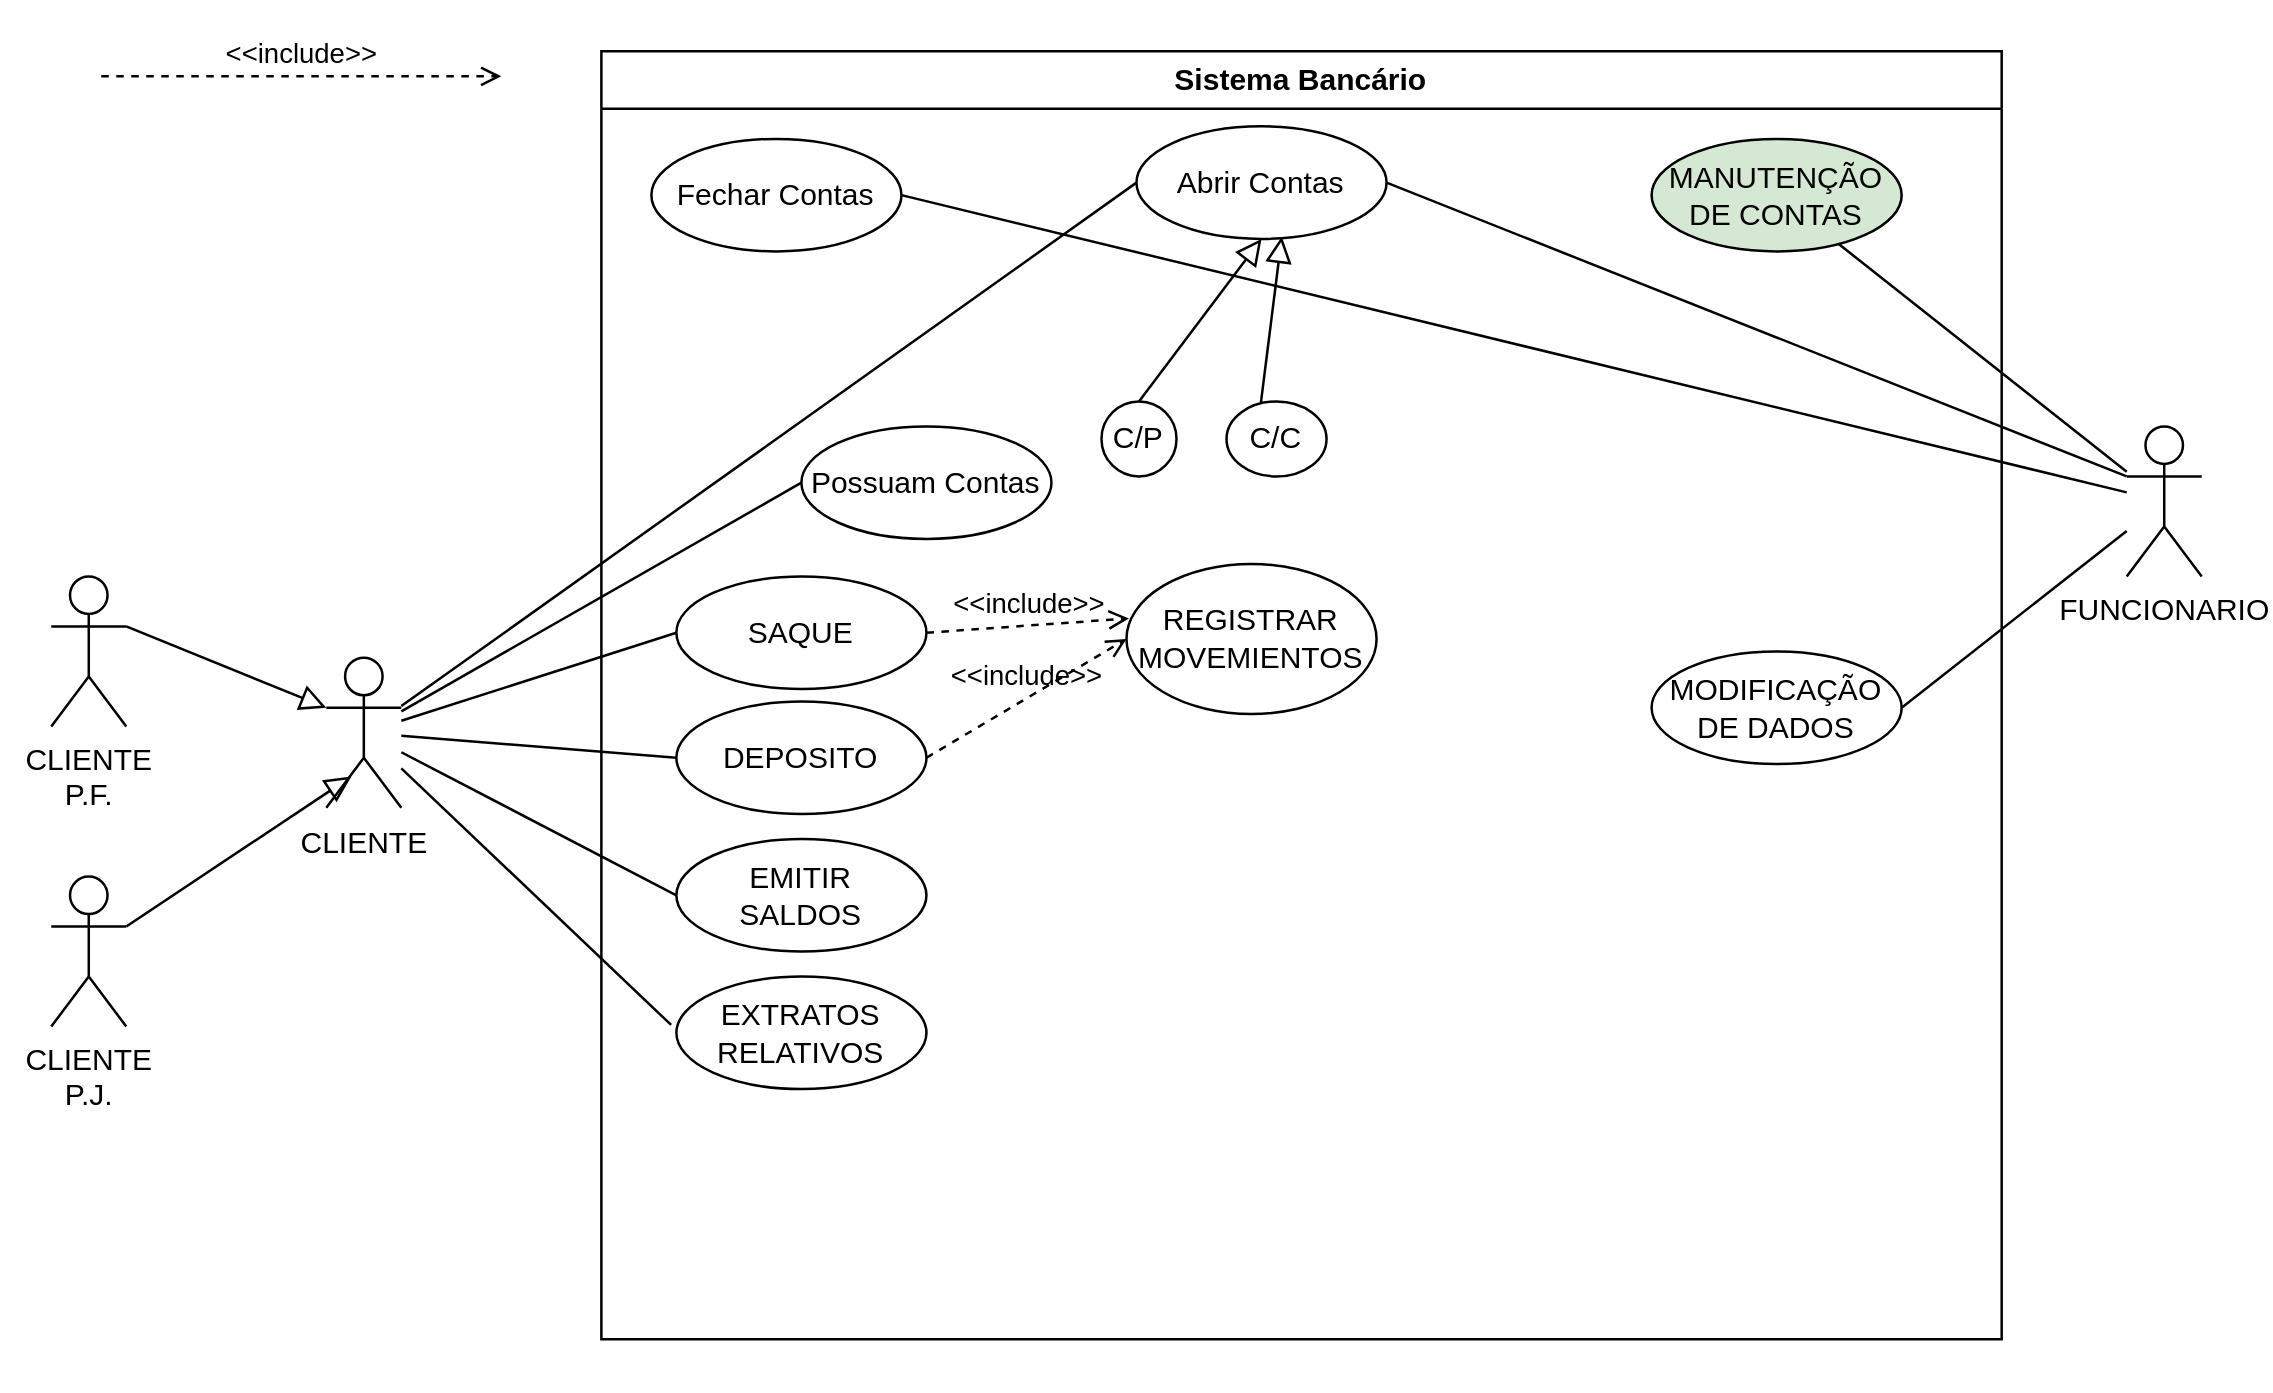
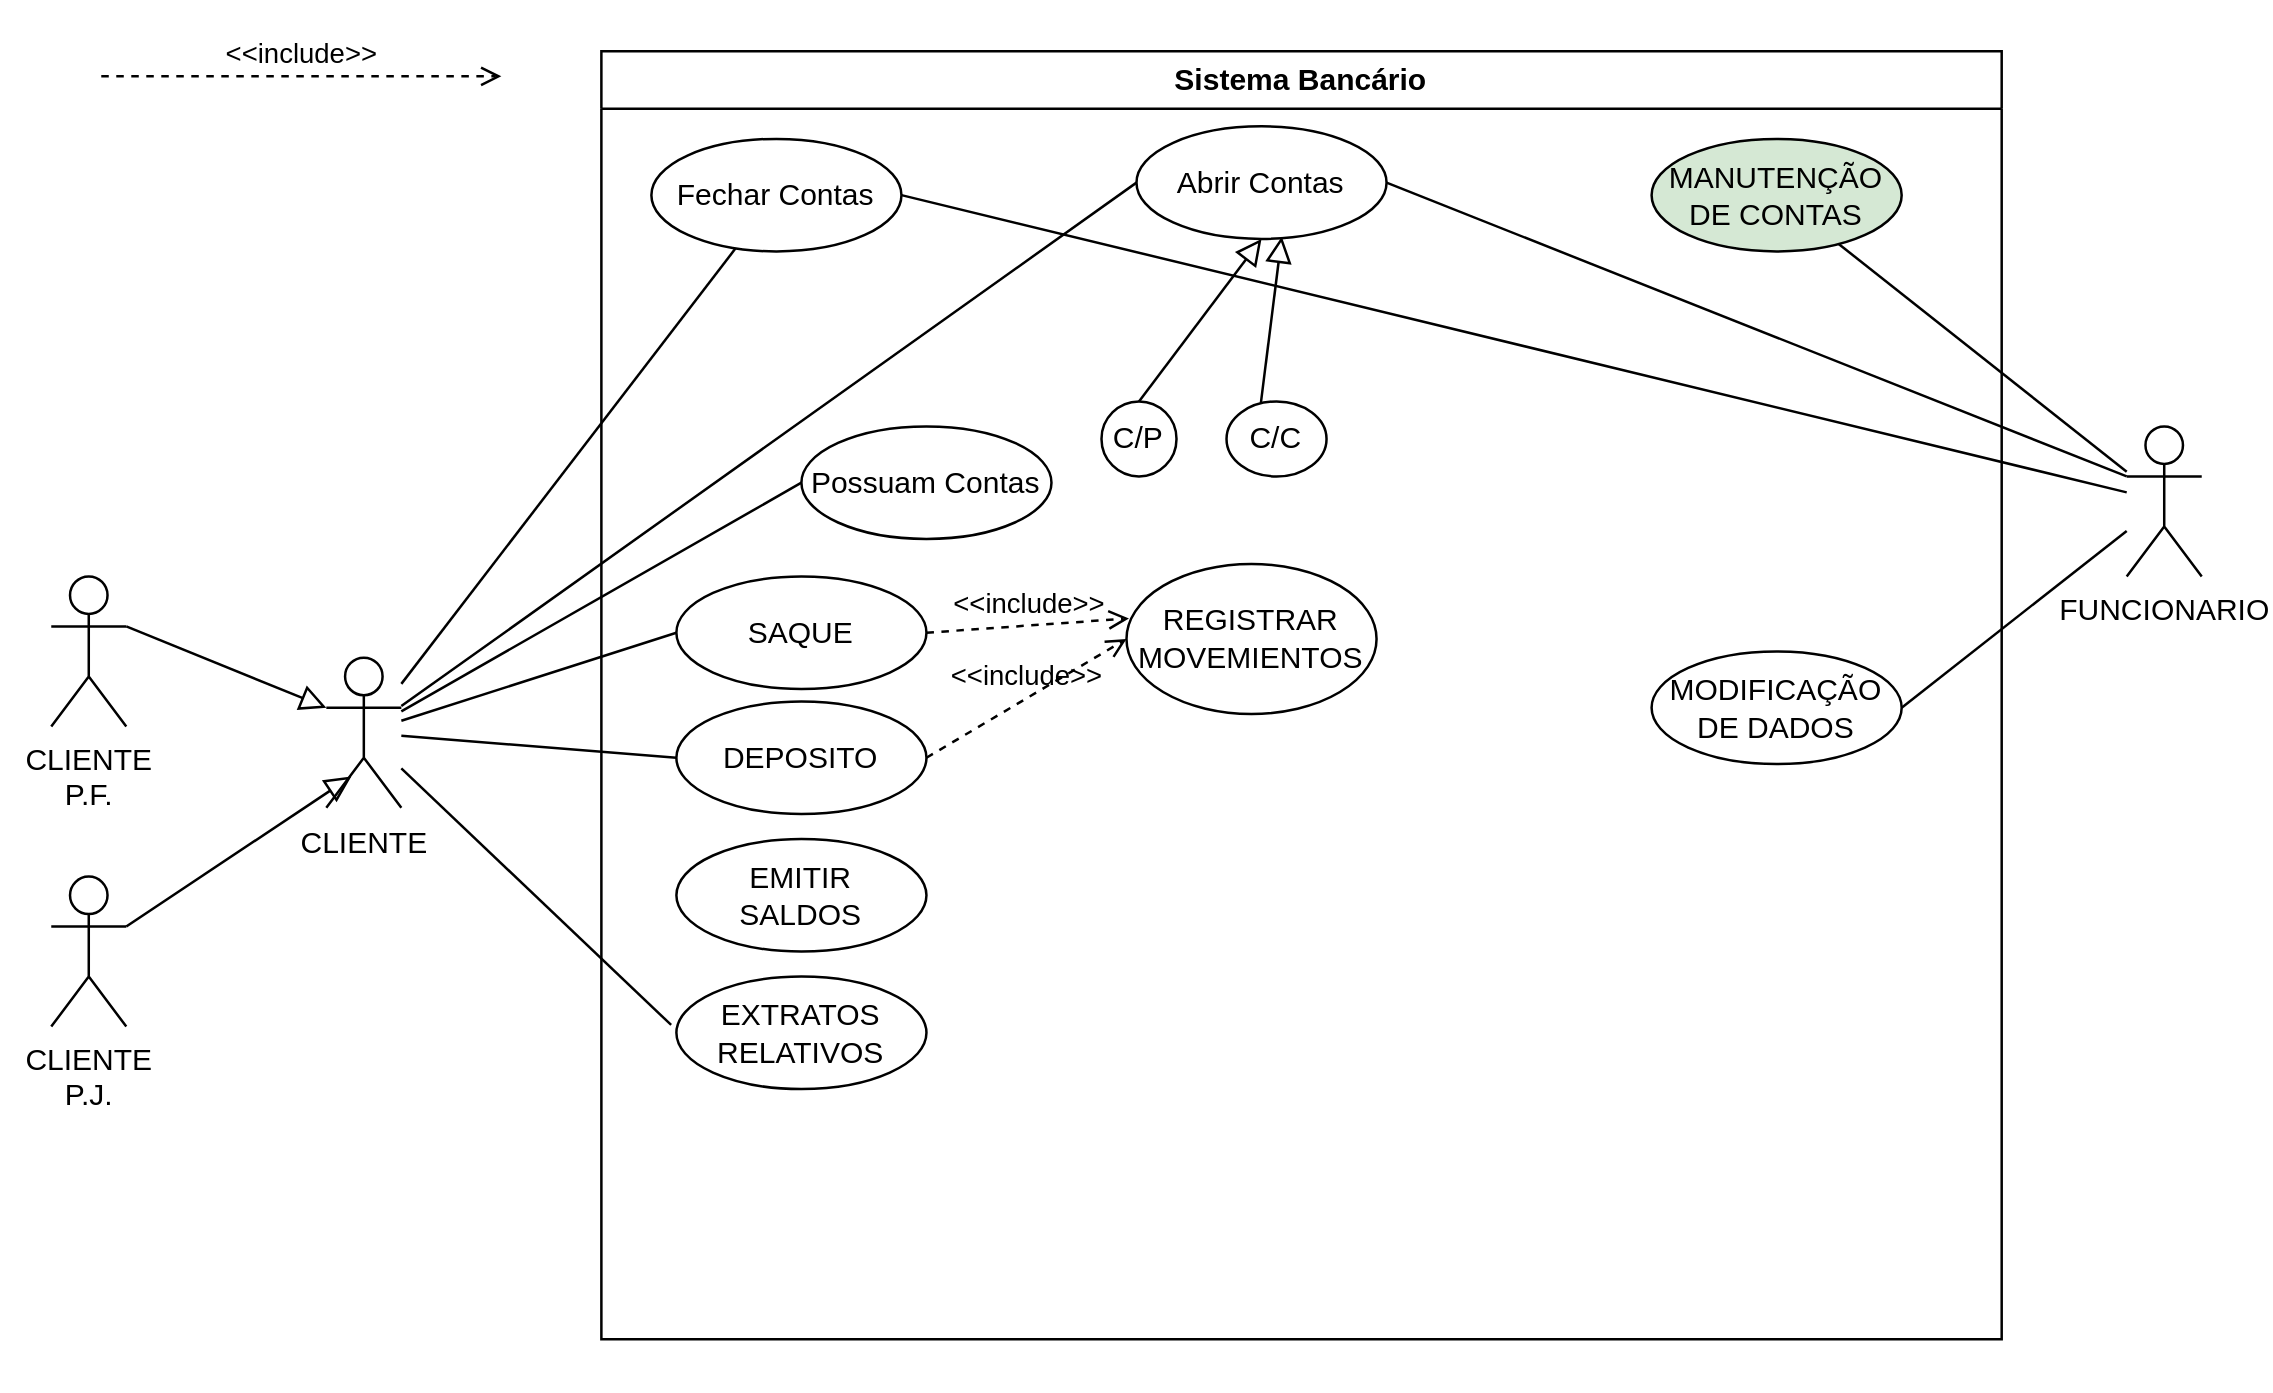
edge "CLIENTE" -- "EMITIR SALDOS": now "CLIENTE" -- "Fechar Contas"
